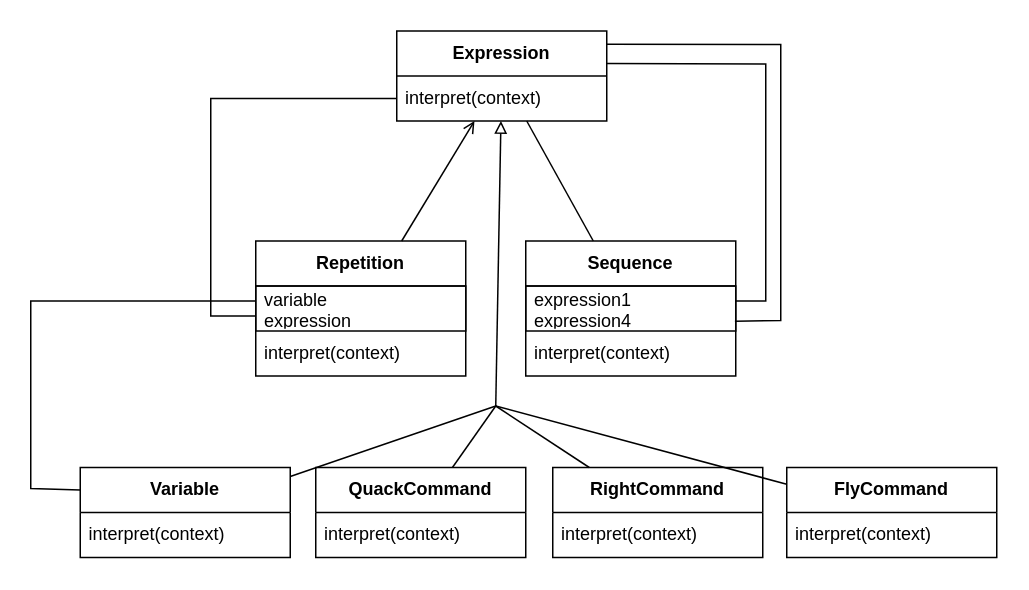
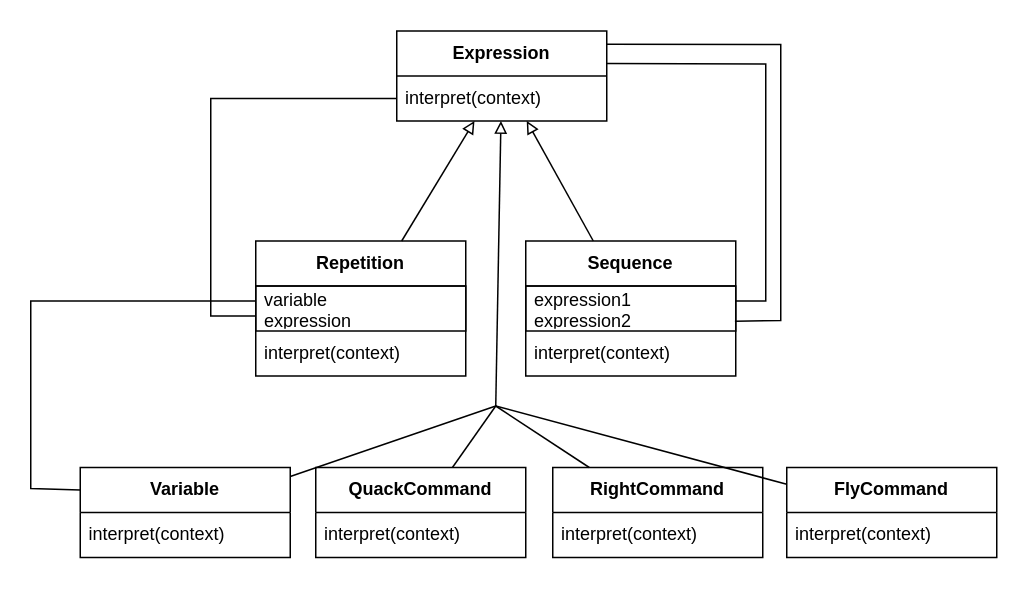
edge "Expression" -- "Sequence": arrowhead none -> block
edge "Repetition" -> "Expression": arrowhead open -> block
node "expression1 expression4": label "expression1 expression4" -> "expression1 expression2"
